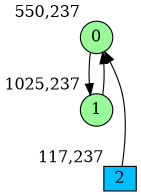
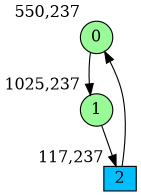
edge "1 1025,237" -> "0 550,237": now "1 1025,237" -> "2 117,237"
